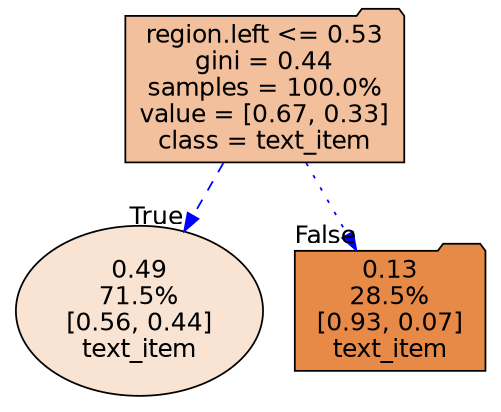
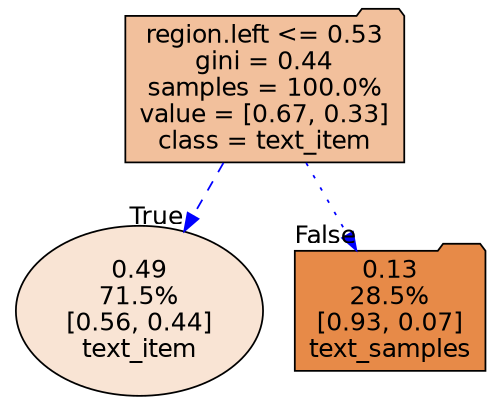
node "0.13 28.5% [0.93, 0.07] text_item": label "0.13 28.5% [0.93, 0.07] text_item" -> "0.13 28.5% [0.93, 0.07] text_samples"
